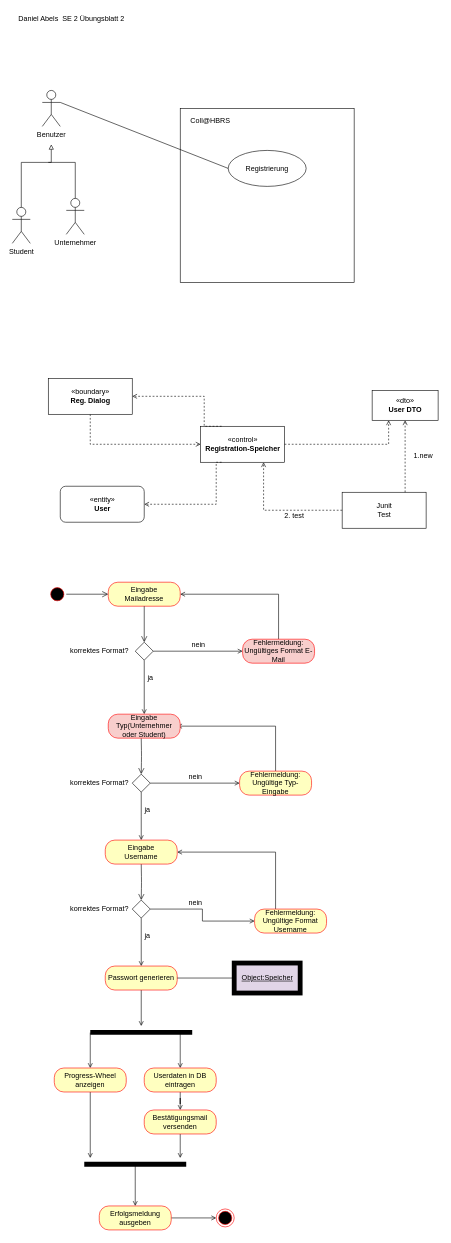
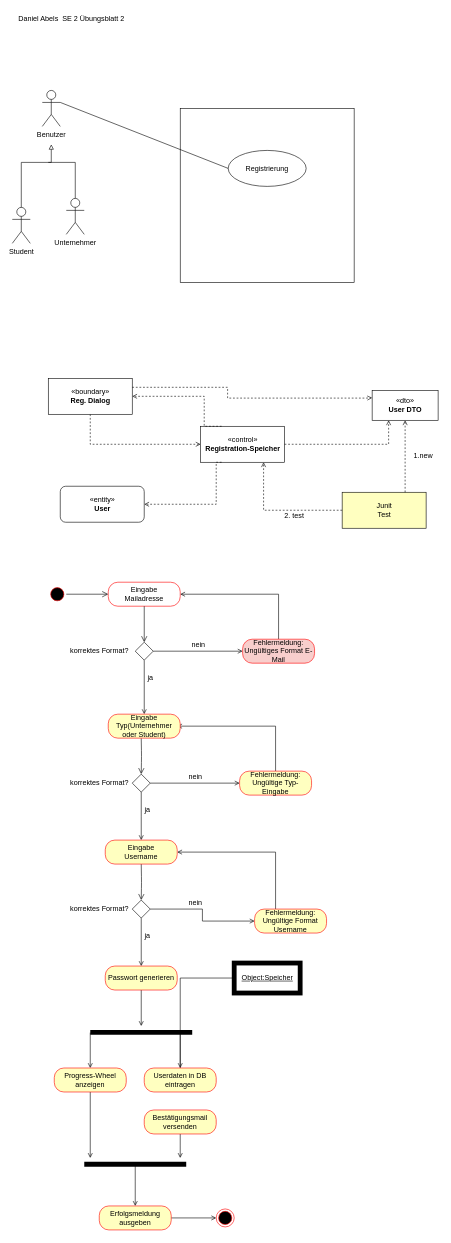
node "Coll@HBRS": removed
edge "«boundary» Reg. Dialog" -> "«dto» User DTO": added
node "Junit Test": fillcolor #ffffff -> #ffffc0
node "Eingabe Mailadresse": fillcolor #ffffc0 -> #ffffff
node "Eingabe Typ(Unternehmer oder Student)": fillcolor #f8cecc -> #ffffc0
edge "Passwort generieren" -- "Object:Speicher": now "Userdaten in DB eintragen" -- "Object:Speicher"
node "Object:Speicher": fillcolor #e1d5e7 -> #ffffff
edge "Userdaten in DB eintragen" -> "Bestätigungsmail versenden": removed
